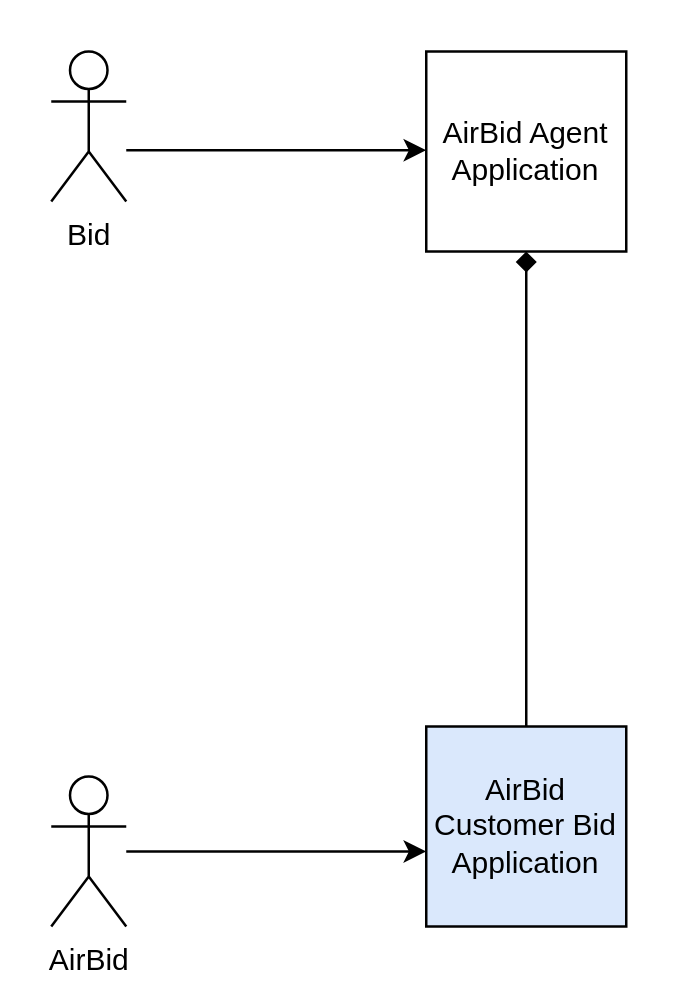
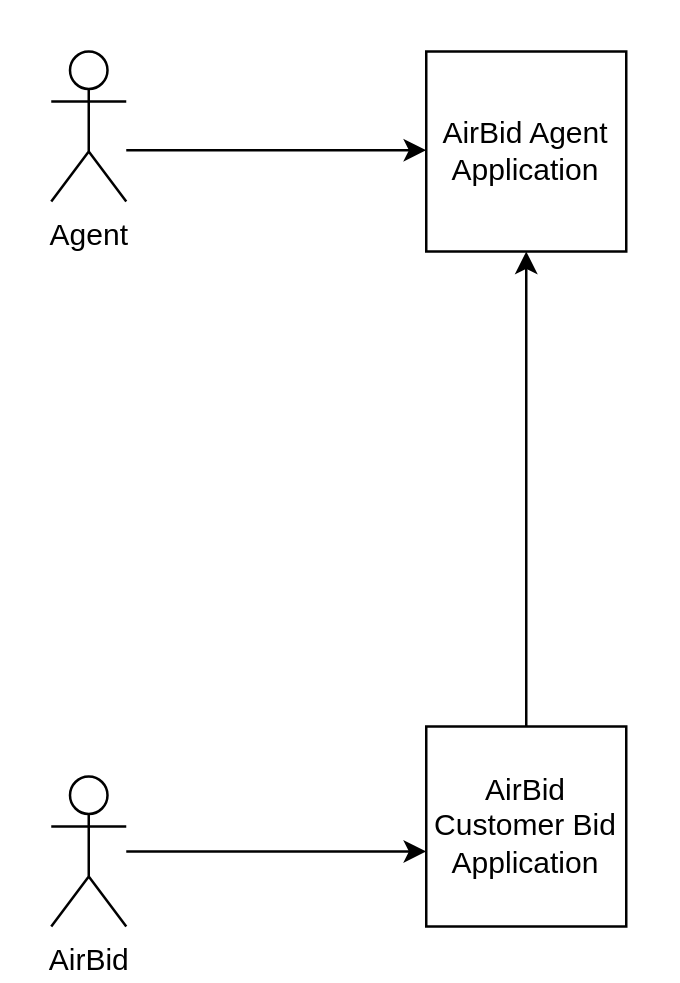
node "Bid": label "Bid" -> "Agent"
edge "AirBid Customer Bid Application" -> "AirBid Agent Application": arrowhead diamond -> classic
node "AirBid Customer Bid Application": fillcolor #dae8fc -> #ffffff
